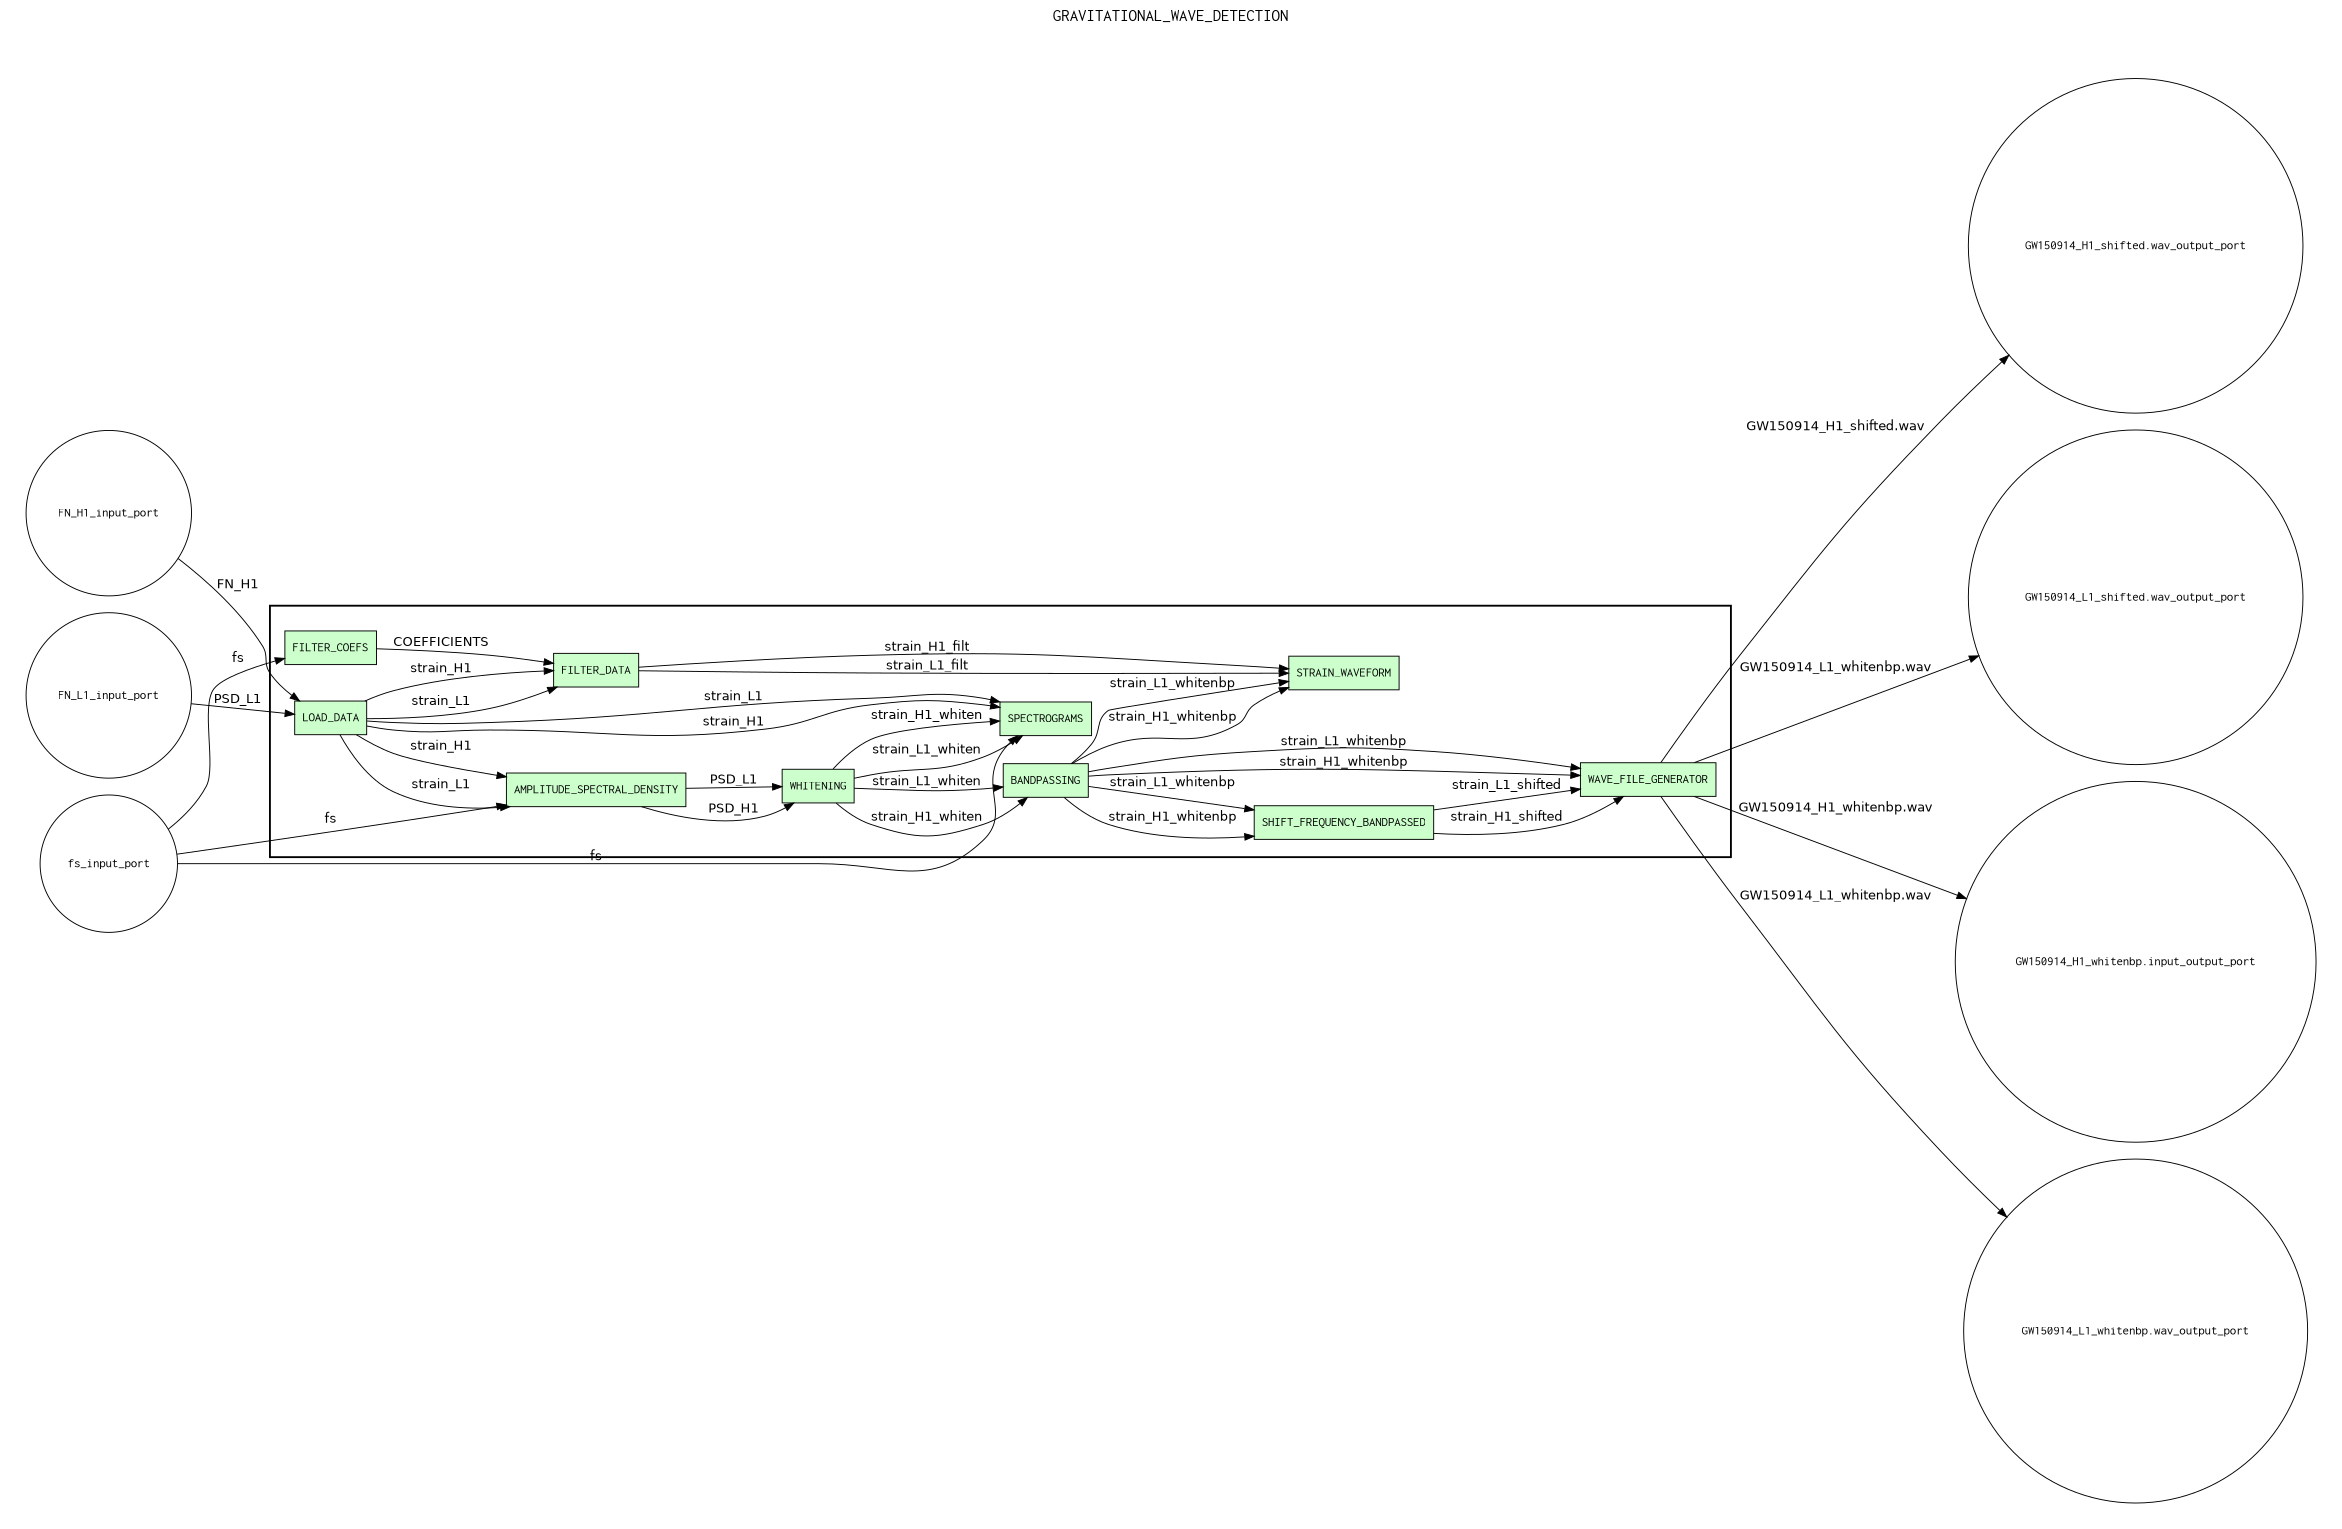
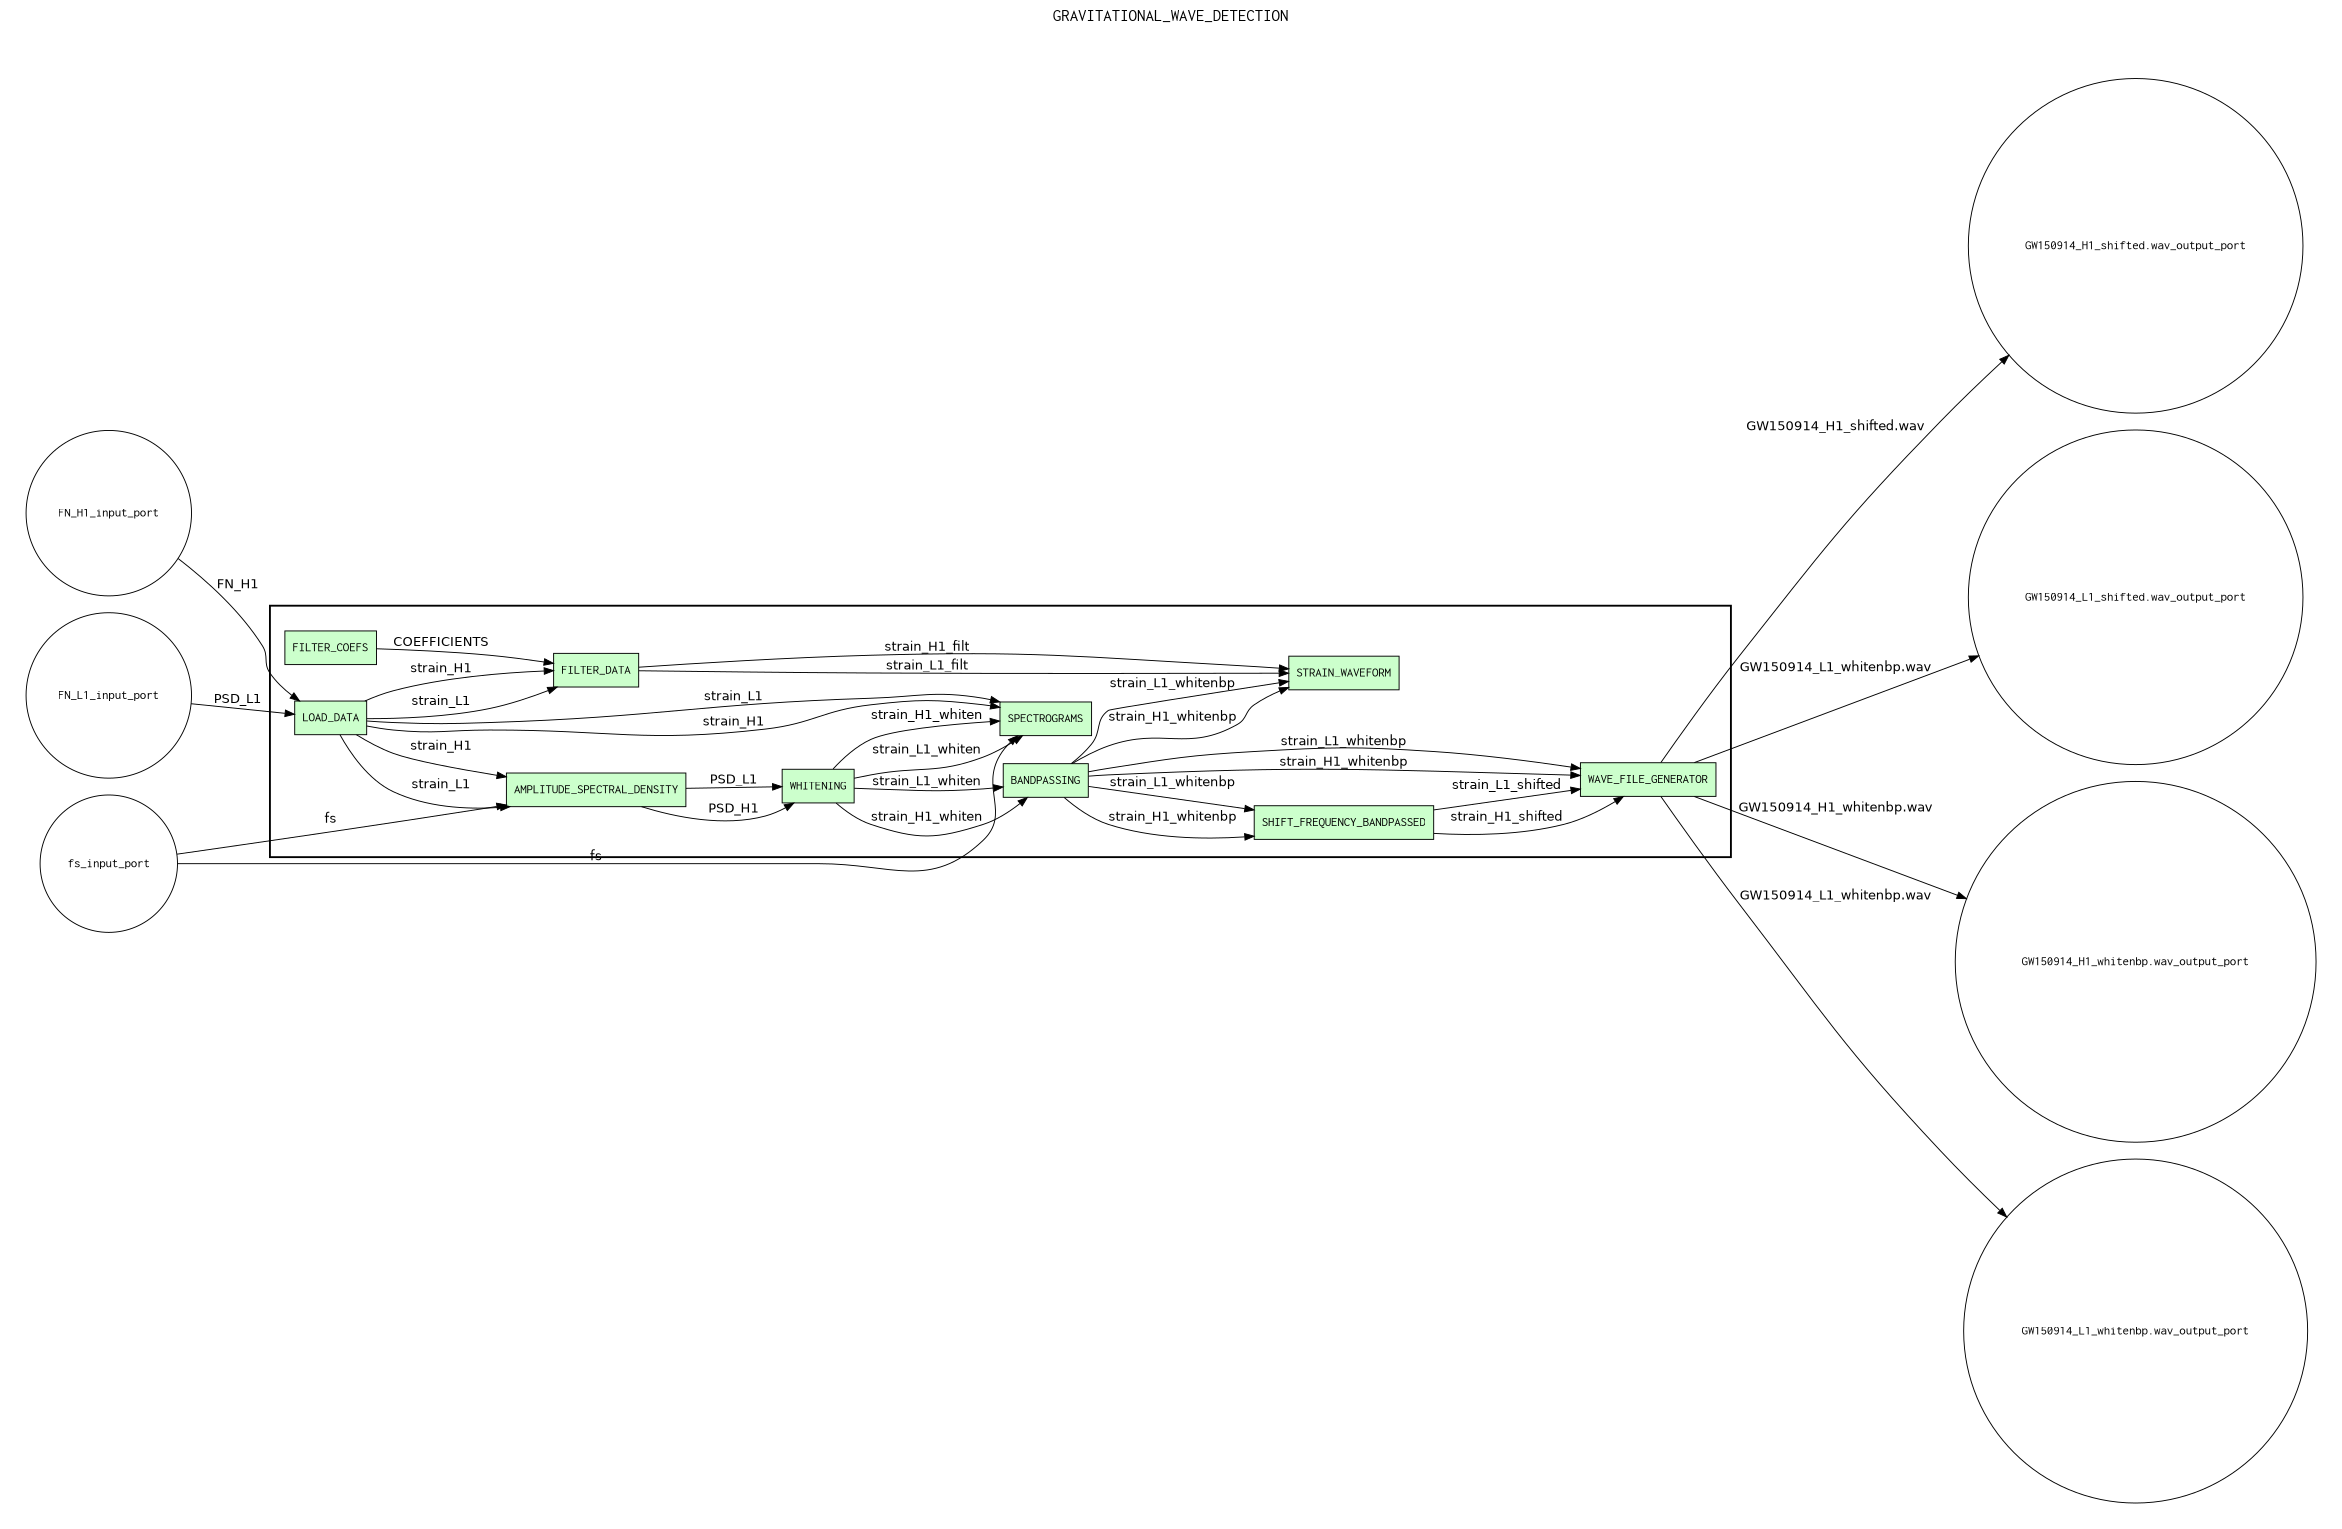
edge "fs_input_port" -> "FILTER_COEFS": removed, label "fs"
node "GW150914_H1_whitenbp.input_output_port": label "GW150914_H1_whitenbp.input_output_port" -> "GW150914_H1_whitenbp.wav_output_port"
